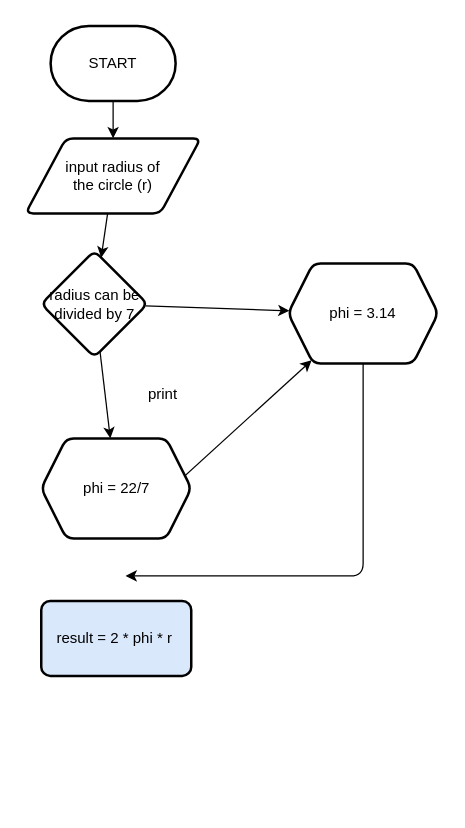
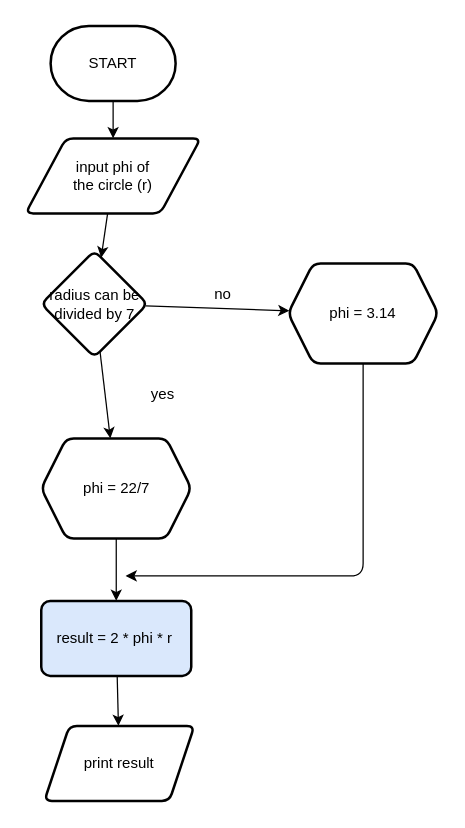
node "input radius of the circle (r)": label "input radius of the circle (r)" -> "input phi of the circle (r)"
node "no": added
node "print": label "print" -> "yes"
edge "phi = 22/7" -> "phi = 3.14": now "phi = 22/7" -> "result = 2 * phi * r"
edge "result = 2 * phi * r" -> "print result": added
node "print result": added
